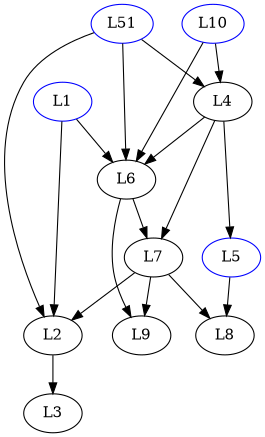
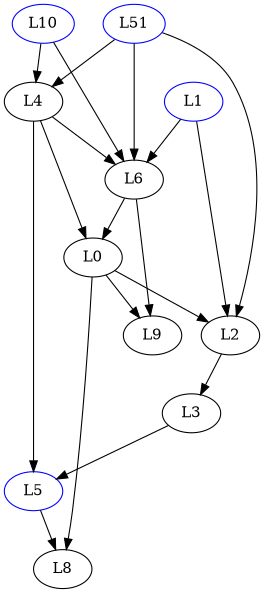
node "L7": label "L7" -> "L0"
edge "L3" -> "L5": added
